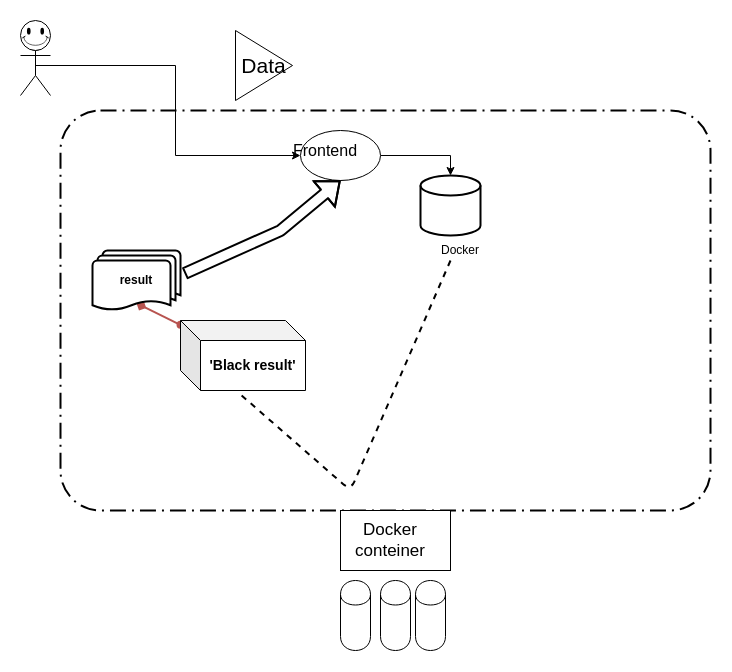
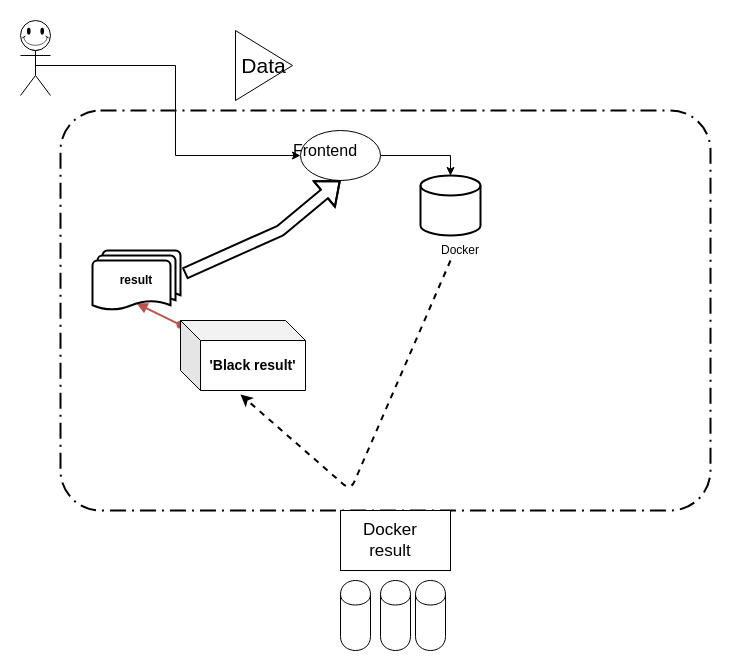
edge "result" -- "'Black result'": arrowhead diamond -> block
edge "Docker" -- "'Black result'": arrowhead none -> classic
node "Docker conteiner": label "Docker conteiner" -> "Docker result"
